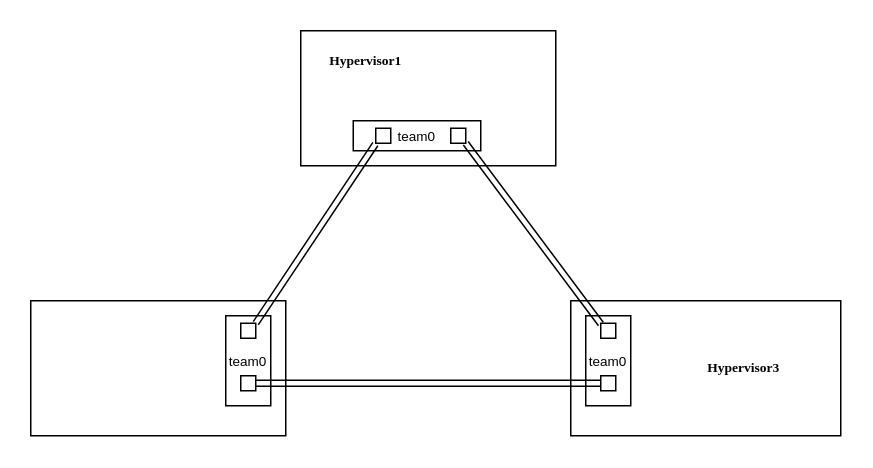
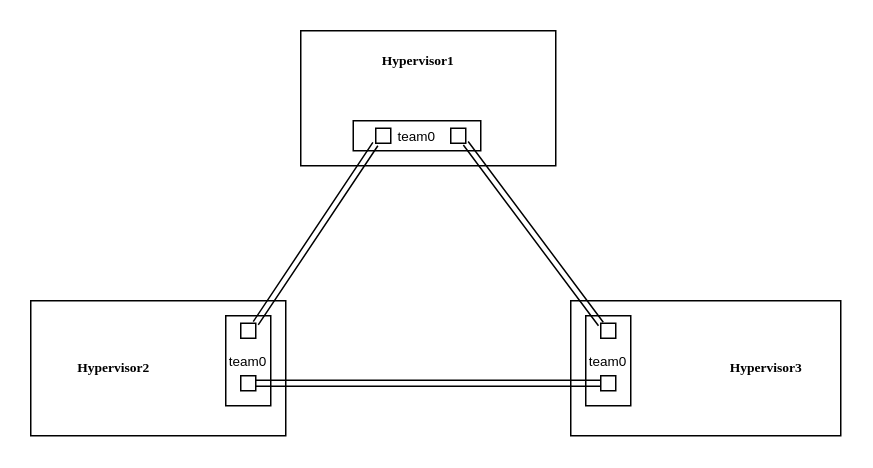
node "Hypervisor1": moved (365, 61) -> (417, 61)
node "Hypervisor2": added
node "Hypervisor3": moved (743, 368) -> (766, 368)
